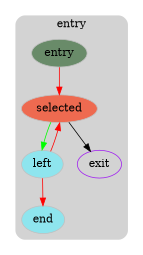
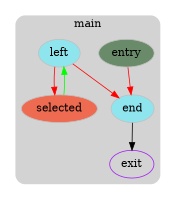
cluster "entry": label "entry" -> "main"
edge "entry" -> "selected": now "entry" -> "end"
edge "selected" -> "exit": now "end" -> "exit"
